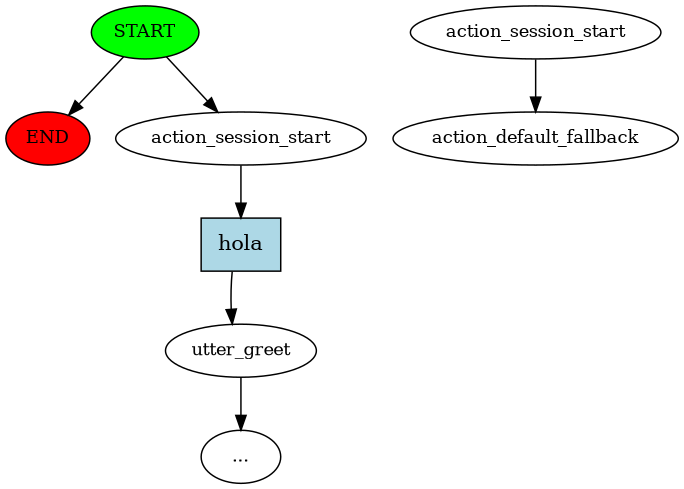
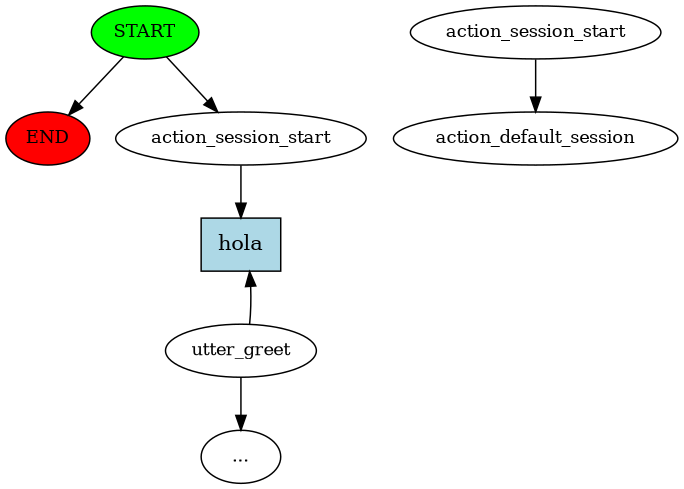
node "action_default_fallback": label "action_default_fallback" -> "action_default_session"
edge "hola" -> "utter_greet": reversed
